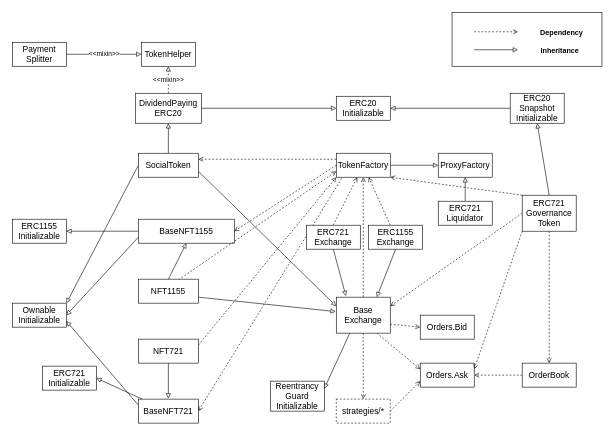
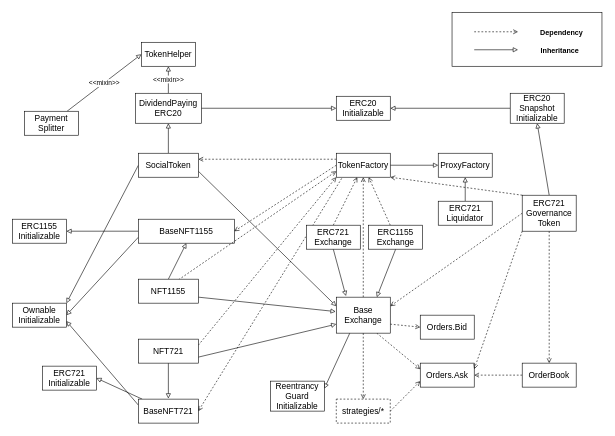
node "Payment Splitter": moved (39, 54) -> (51, 123)
edge "DividendPaying ERC20" -> "TokenHelper": style dashed -> solid
edge "NFT721" -> "Base Exchange": added
